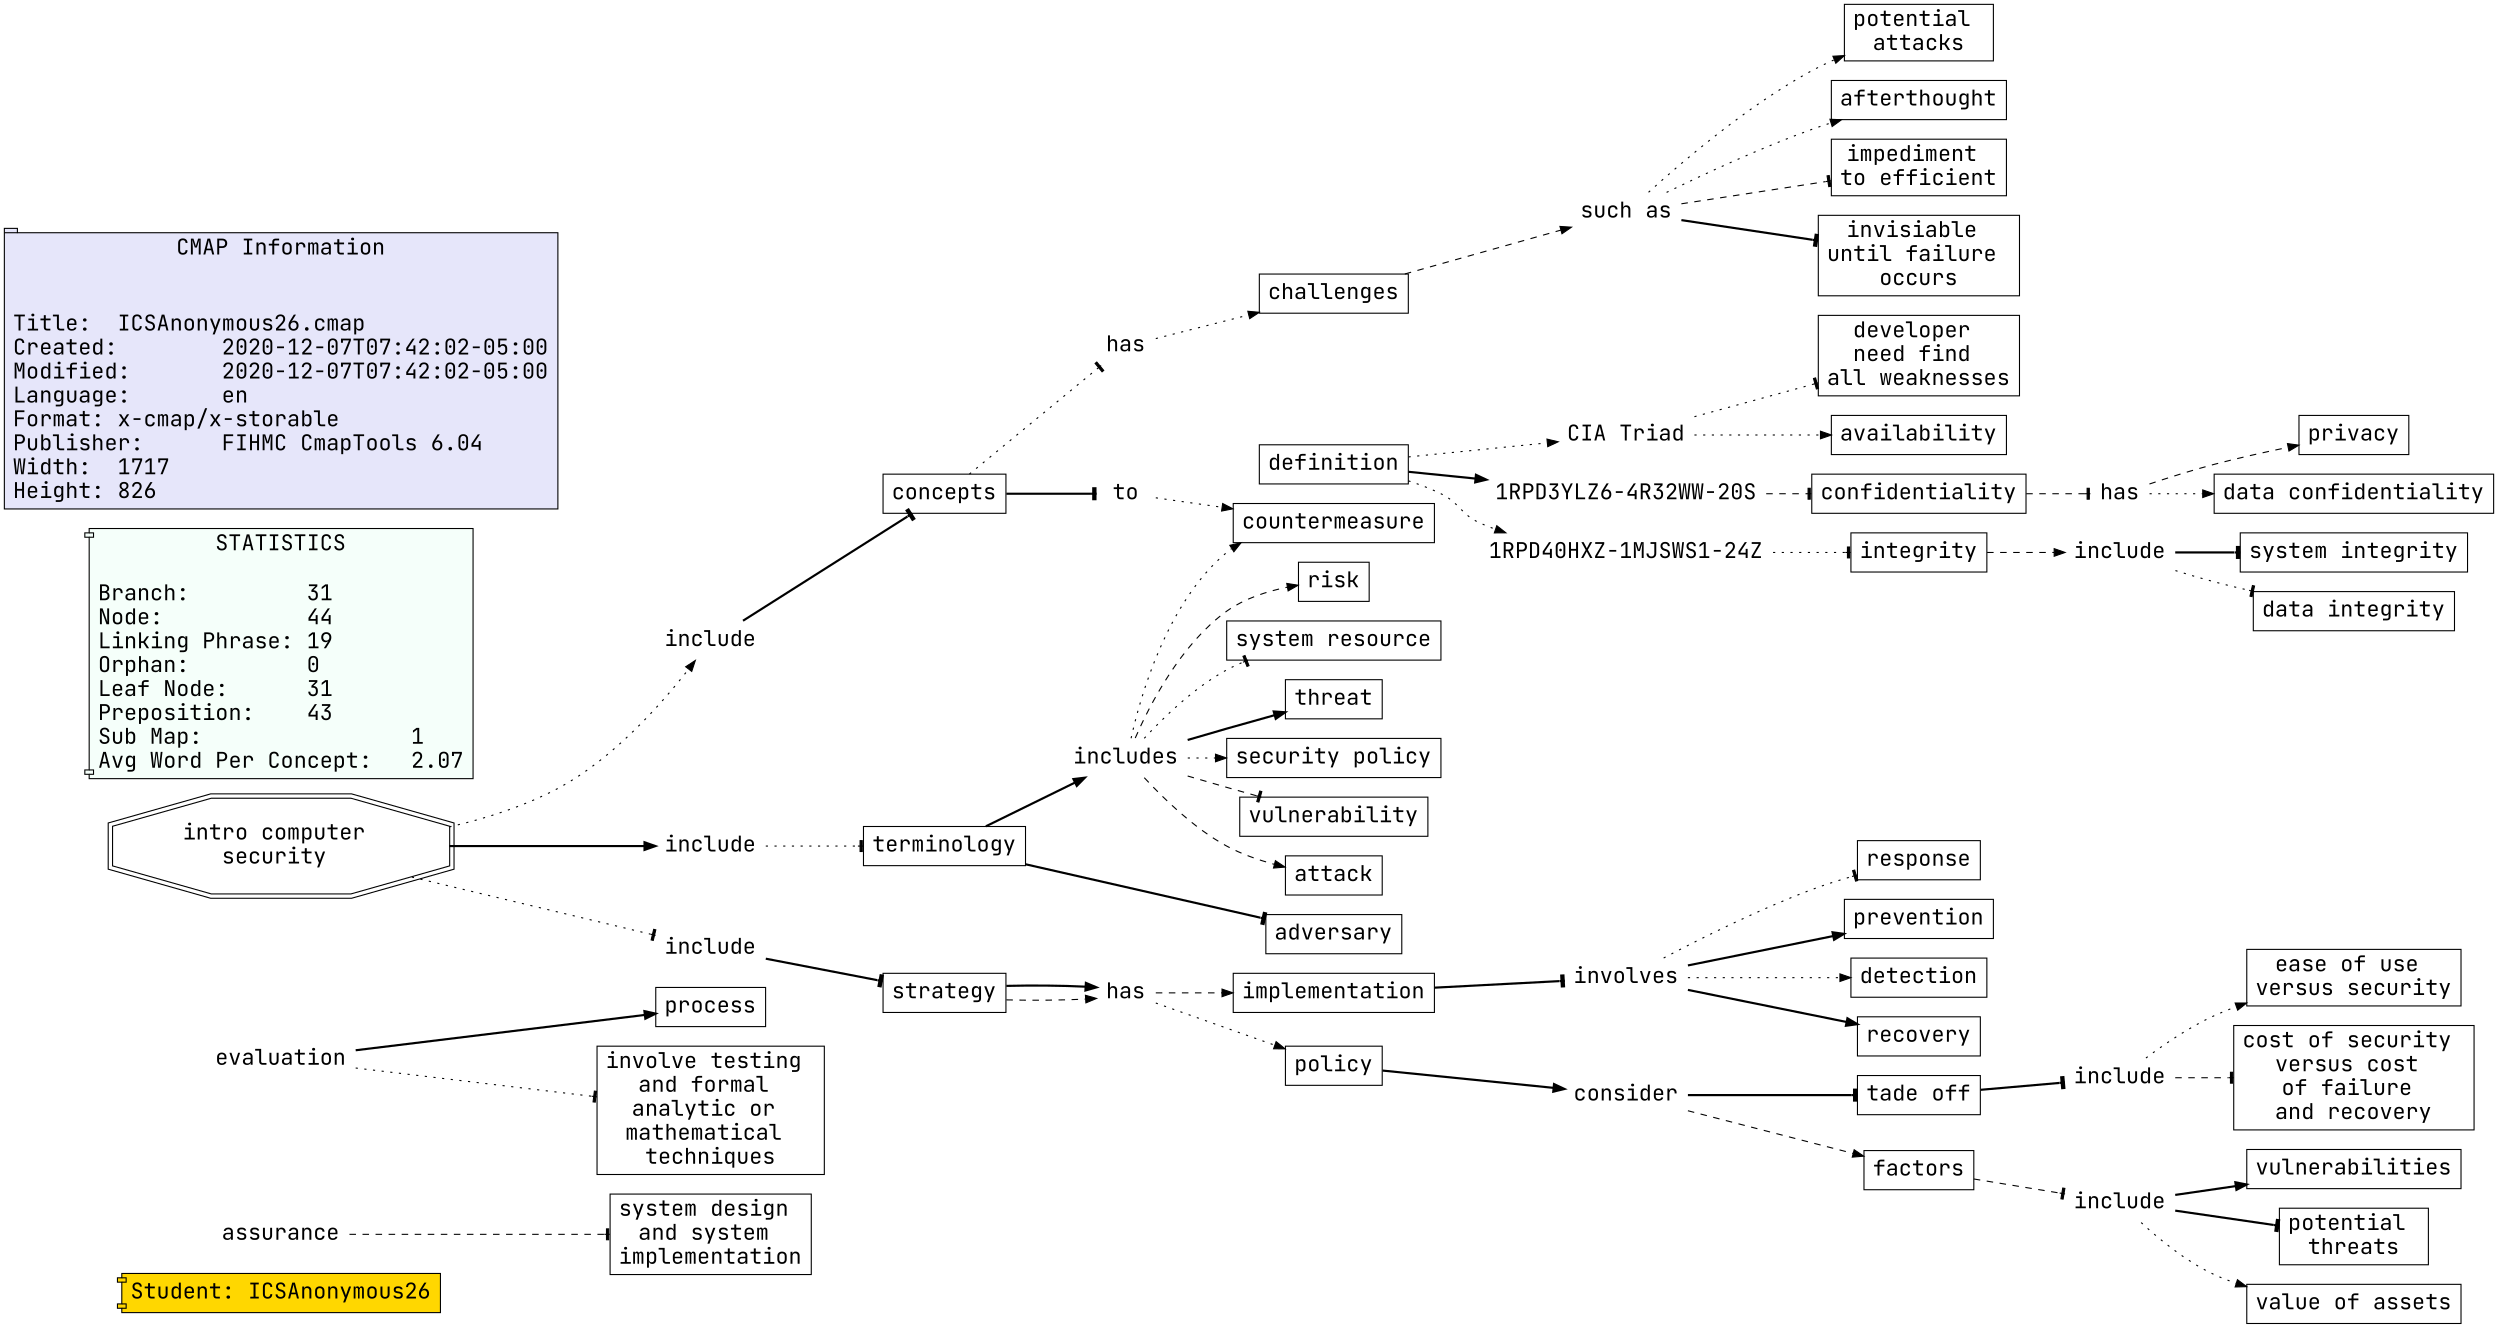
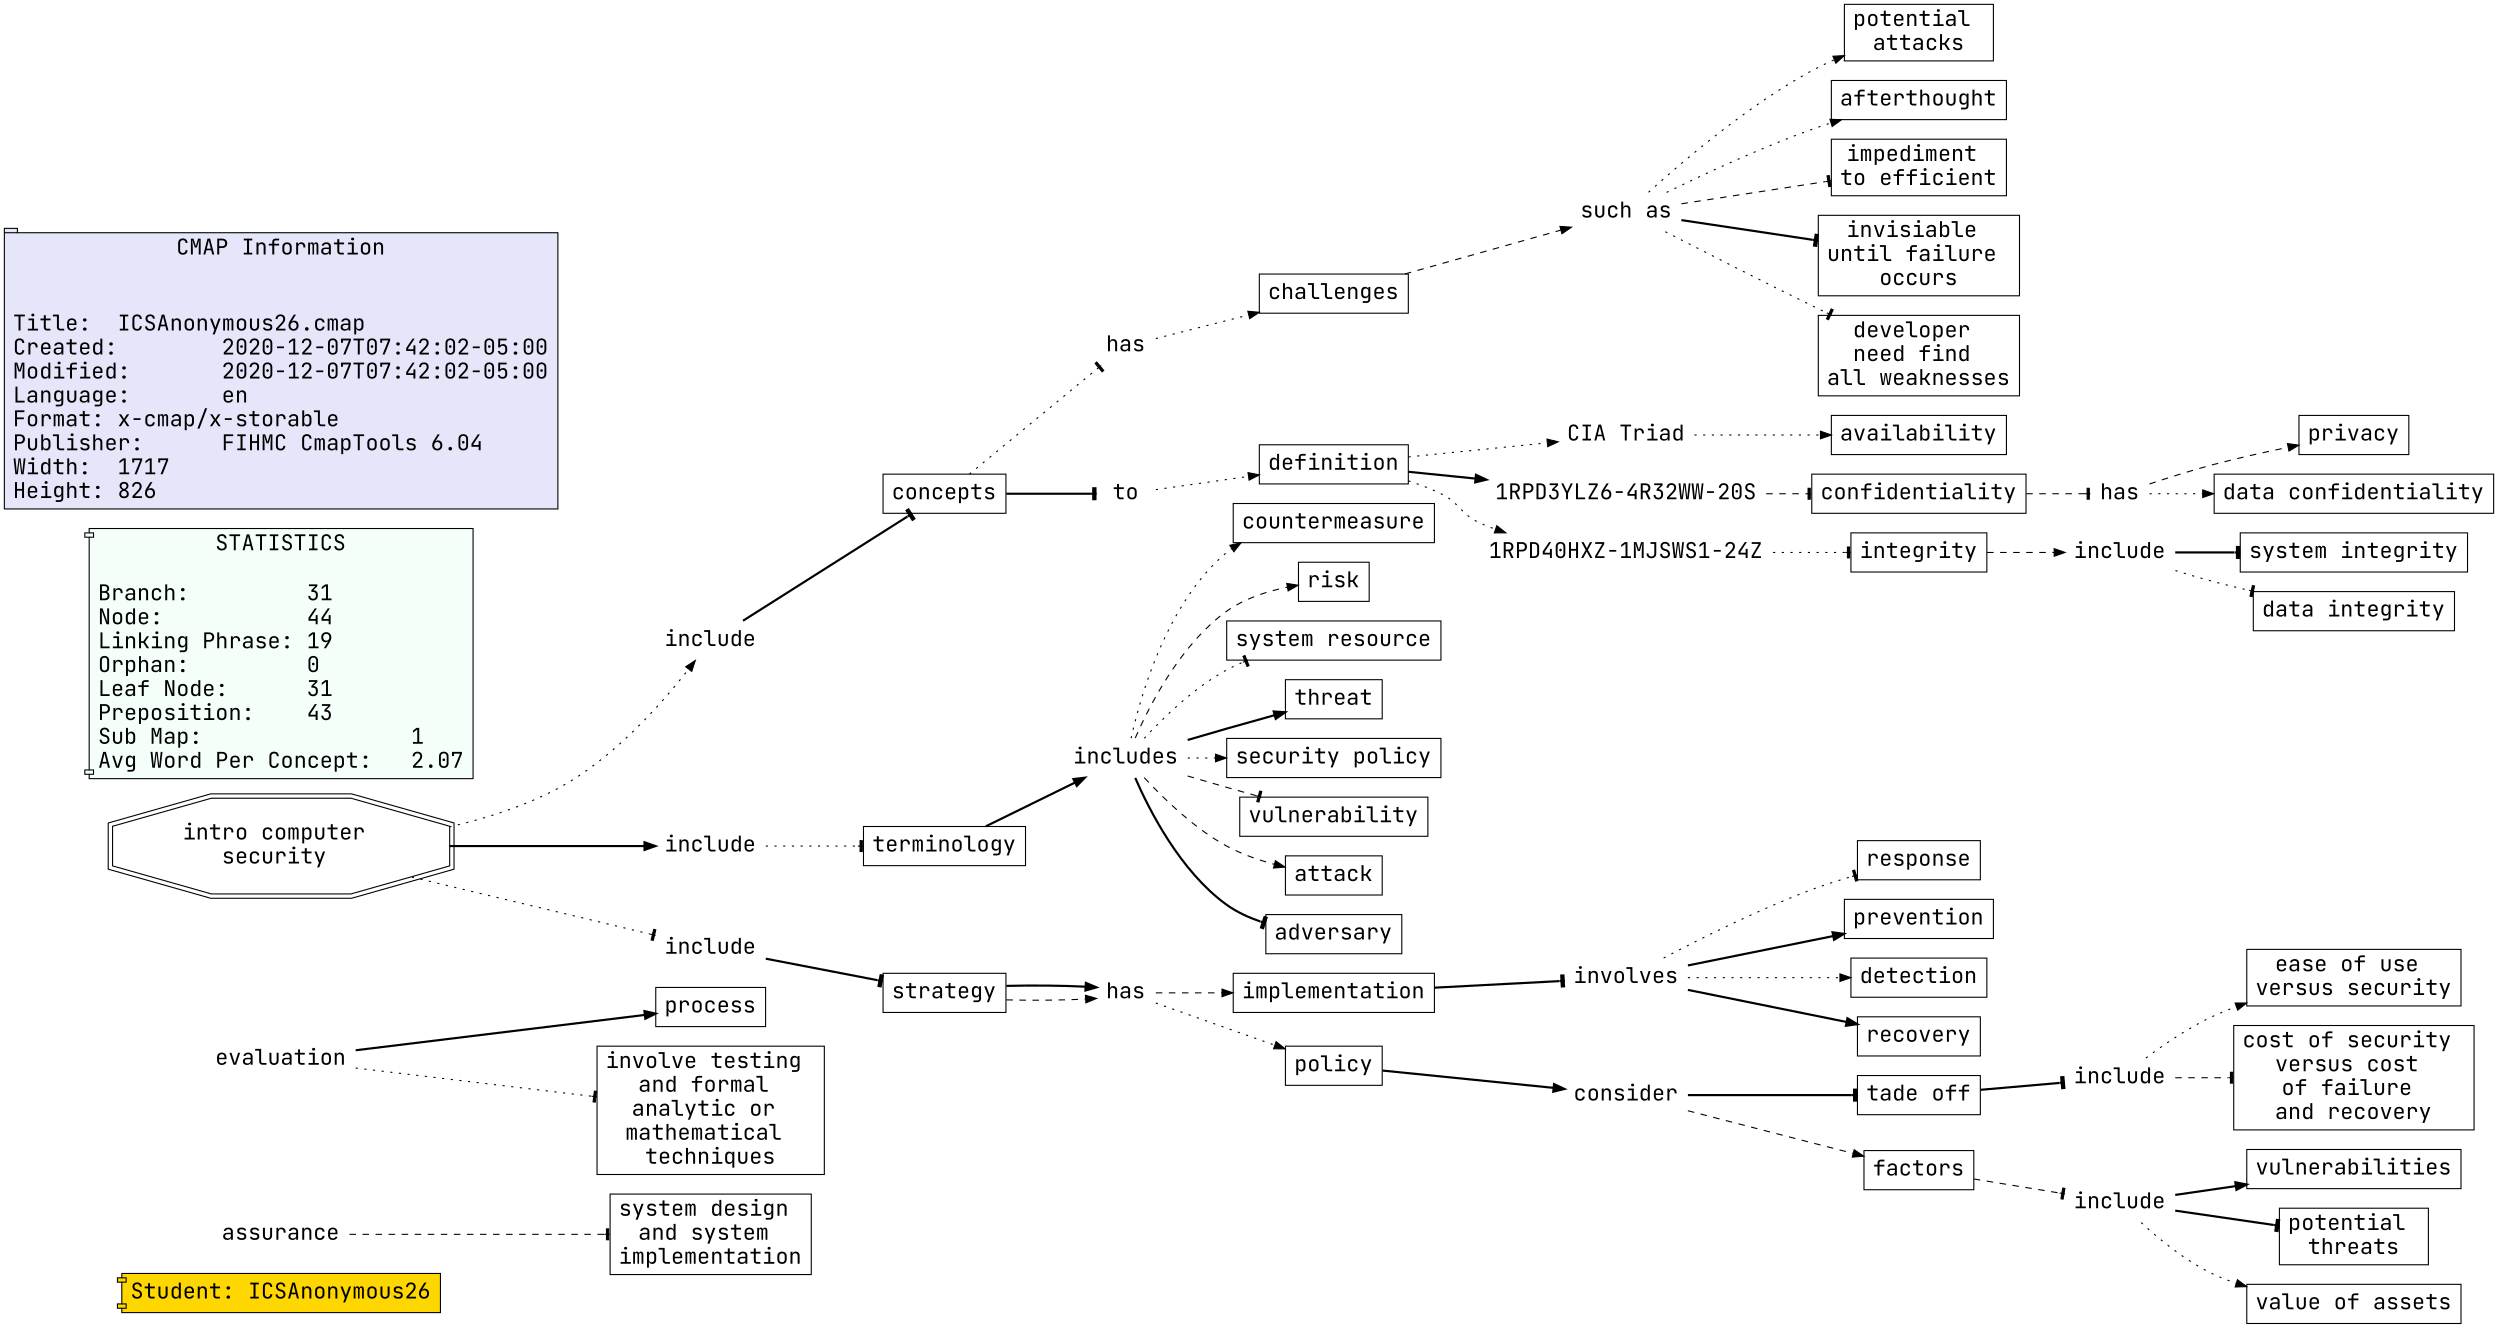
edge "CIA Triad" -> "developer need find all weaknesses": now "such as" -> "developer need find all weaknesses"
edge "to" -> "countermeasure": now "to" -> "definition"
edge "terminology" -> "adversary": now "includes" -> "adversary"
